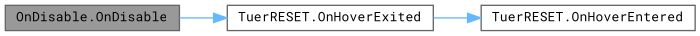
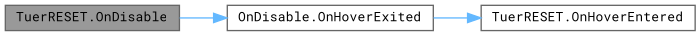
node "OnDisable.OnDisable": label "OnDisable.OnDisable" -> "TuerRESET.OnDisable"
node "TuerRESET.OnHoverExited": label "TuerRESET.OnHoverExited" -> "OnDisable.OnHoverExited"
